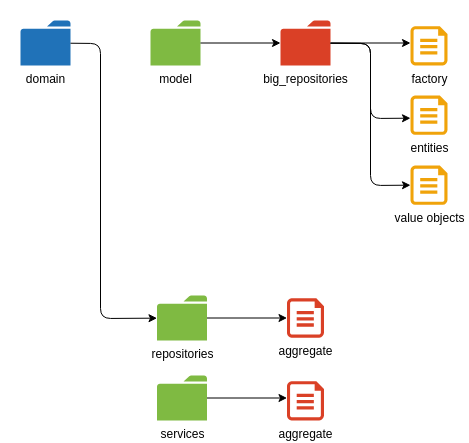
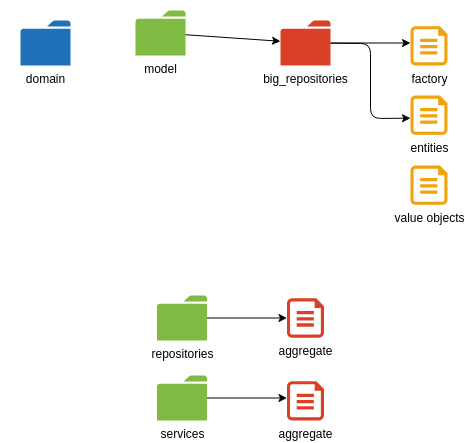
node "model": moved (176, 43) -> (161, 33)
edge "big_repositories" -> "value objects": removed
edge "domain" -> "repositories": removed
